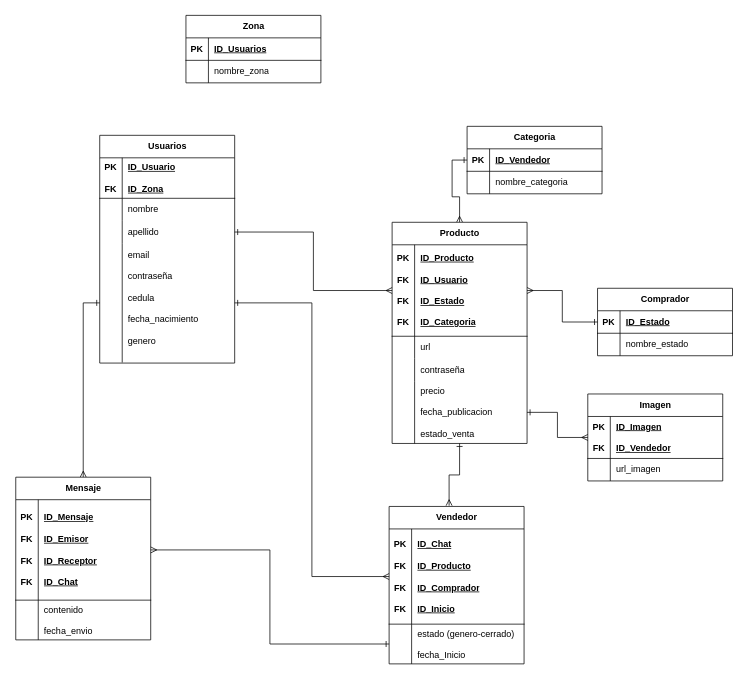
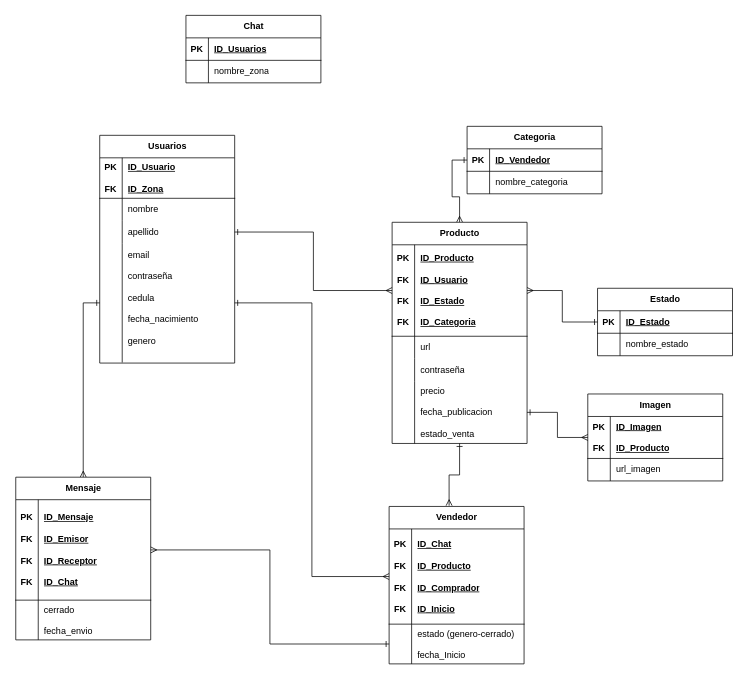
node "Zona": label "Zona" -> "Chat"
node "Comprador": label "Comprador" -> "Estado"
node "ID_Imagen ID_Vendedor": label "ID_Imagen ID_Vendedor" -> "ID_Imagen ID_Producto"
node "contenido fecha_envio": label "contenido fecha_envio" -> "cerrado fecha_envio"
